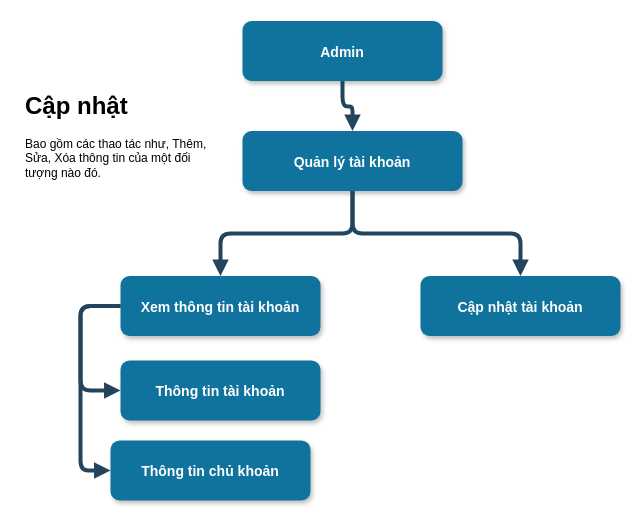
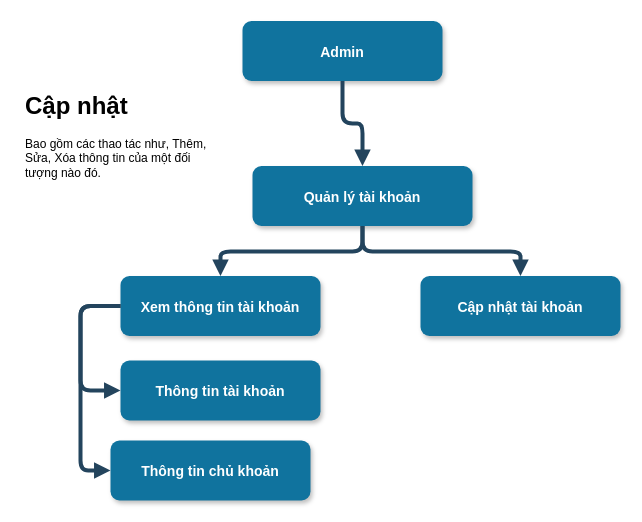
node "Quản lý tài khoản": moved (353, 161) -> (363, 196)
